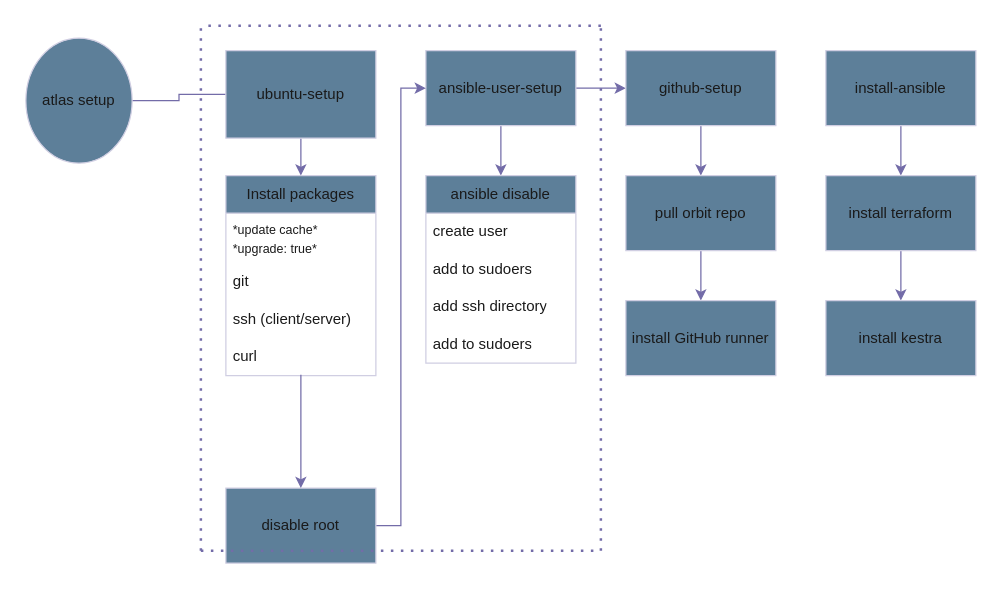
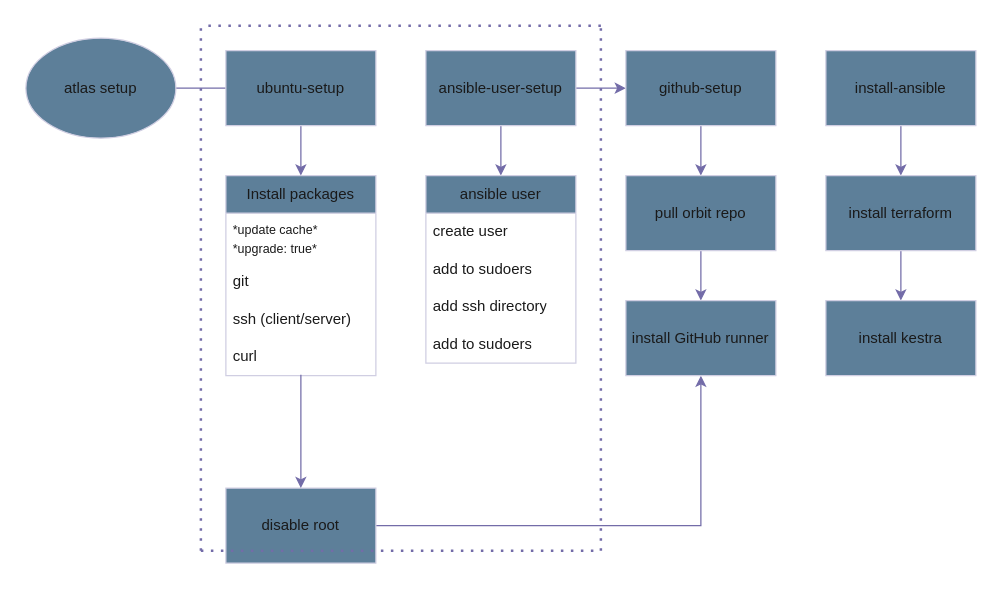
node "ubuntu-setup": size 150x88 -> 150x75
node "atlas setup": size 106x125 -> 150x100
node "ansible disable": label "ansible disable" -> "ansible user"
edge "disable root" -> "ansible-user-setup": now "disable root" -> "install GitHub runner"
